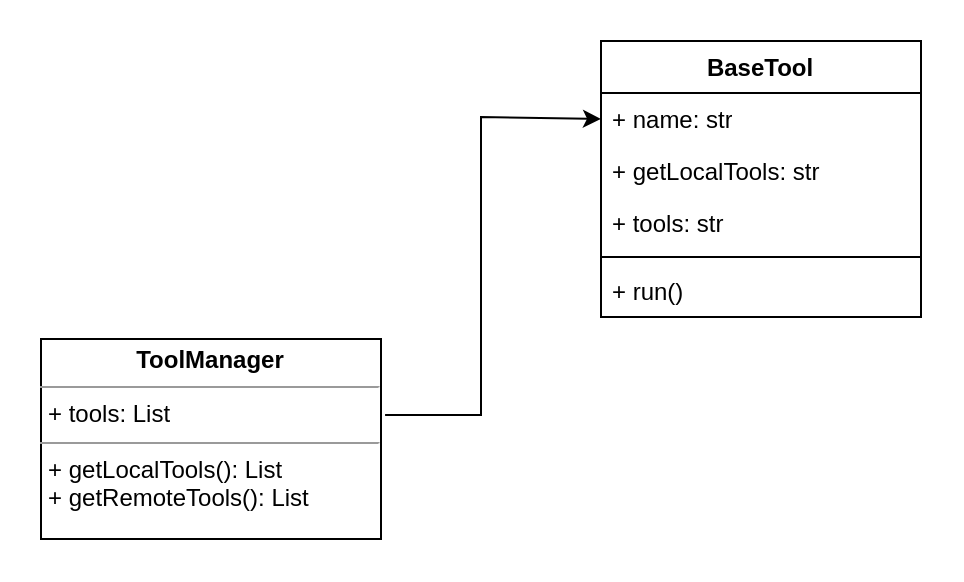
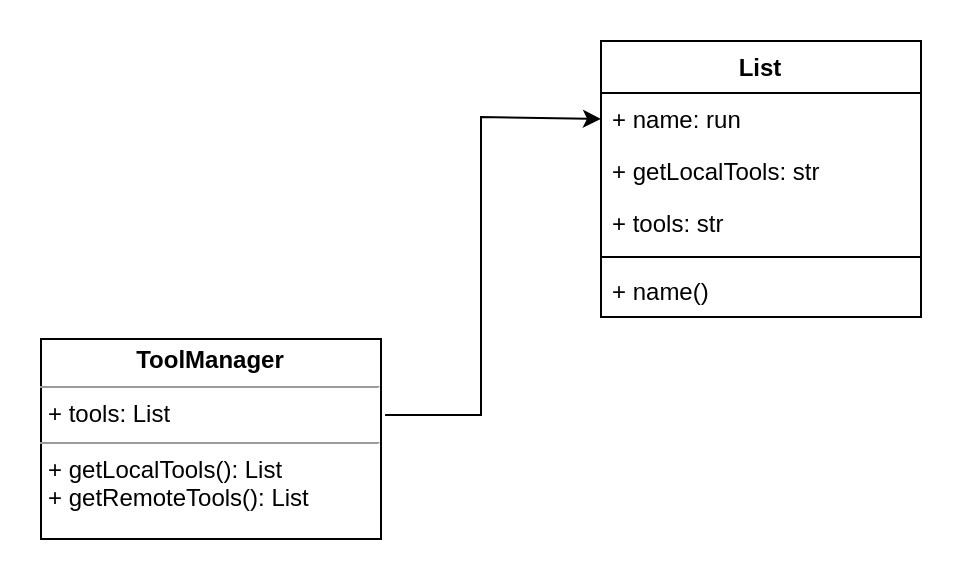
node "BaseTool": label "BaseTool" -> "List"
node "+ name: str": label "+ name: str" -> "+ name: run"
node "+ run()": label "+ run()" -> "+ name()"
